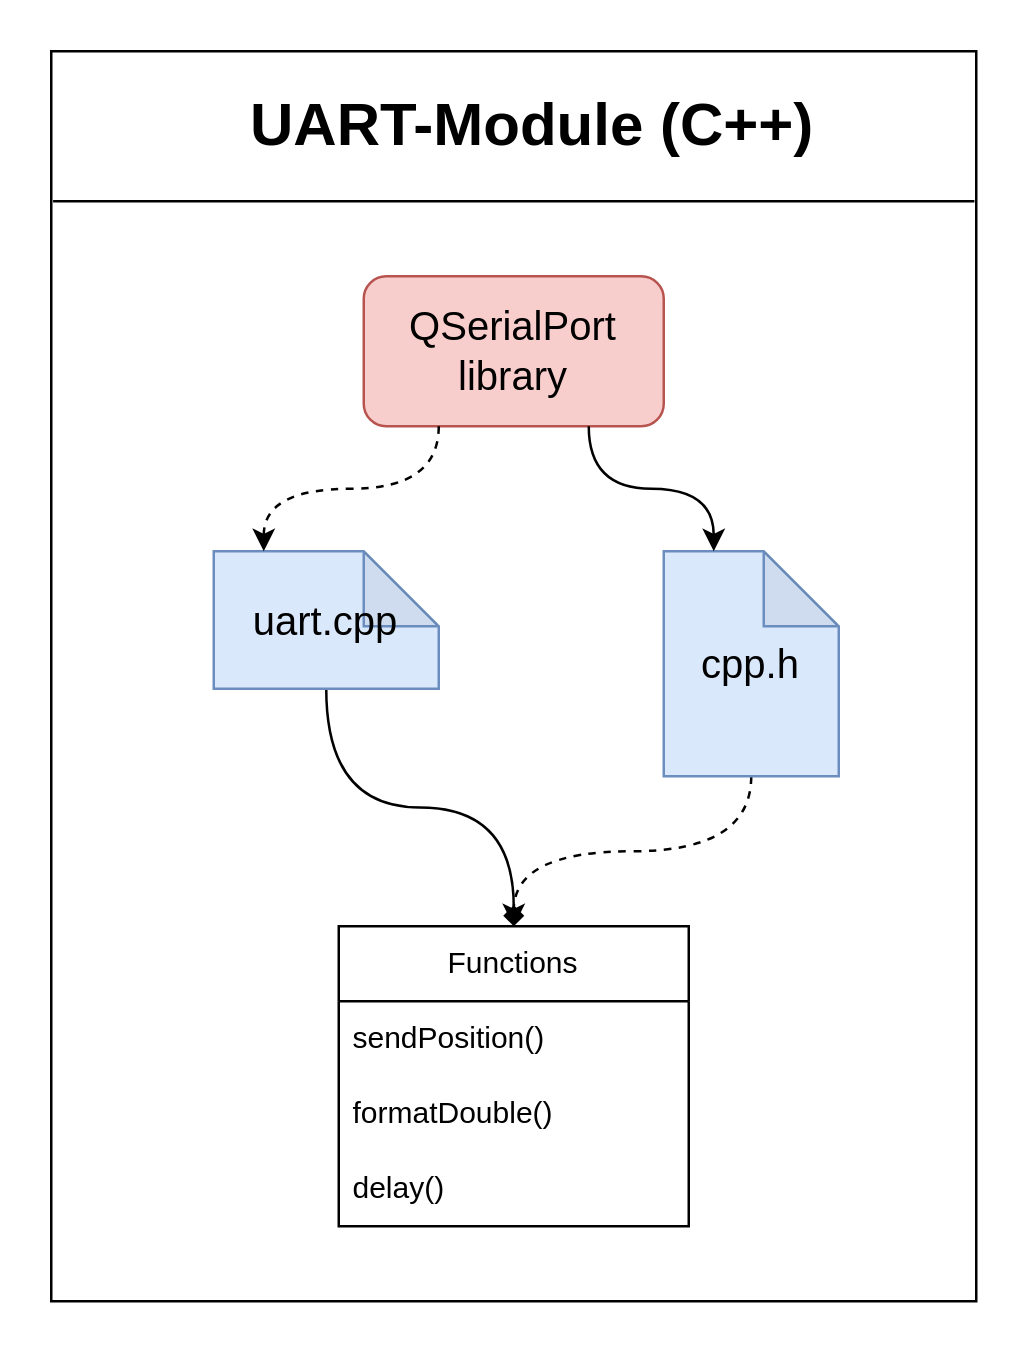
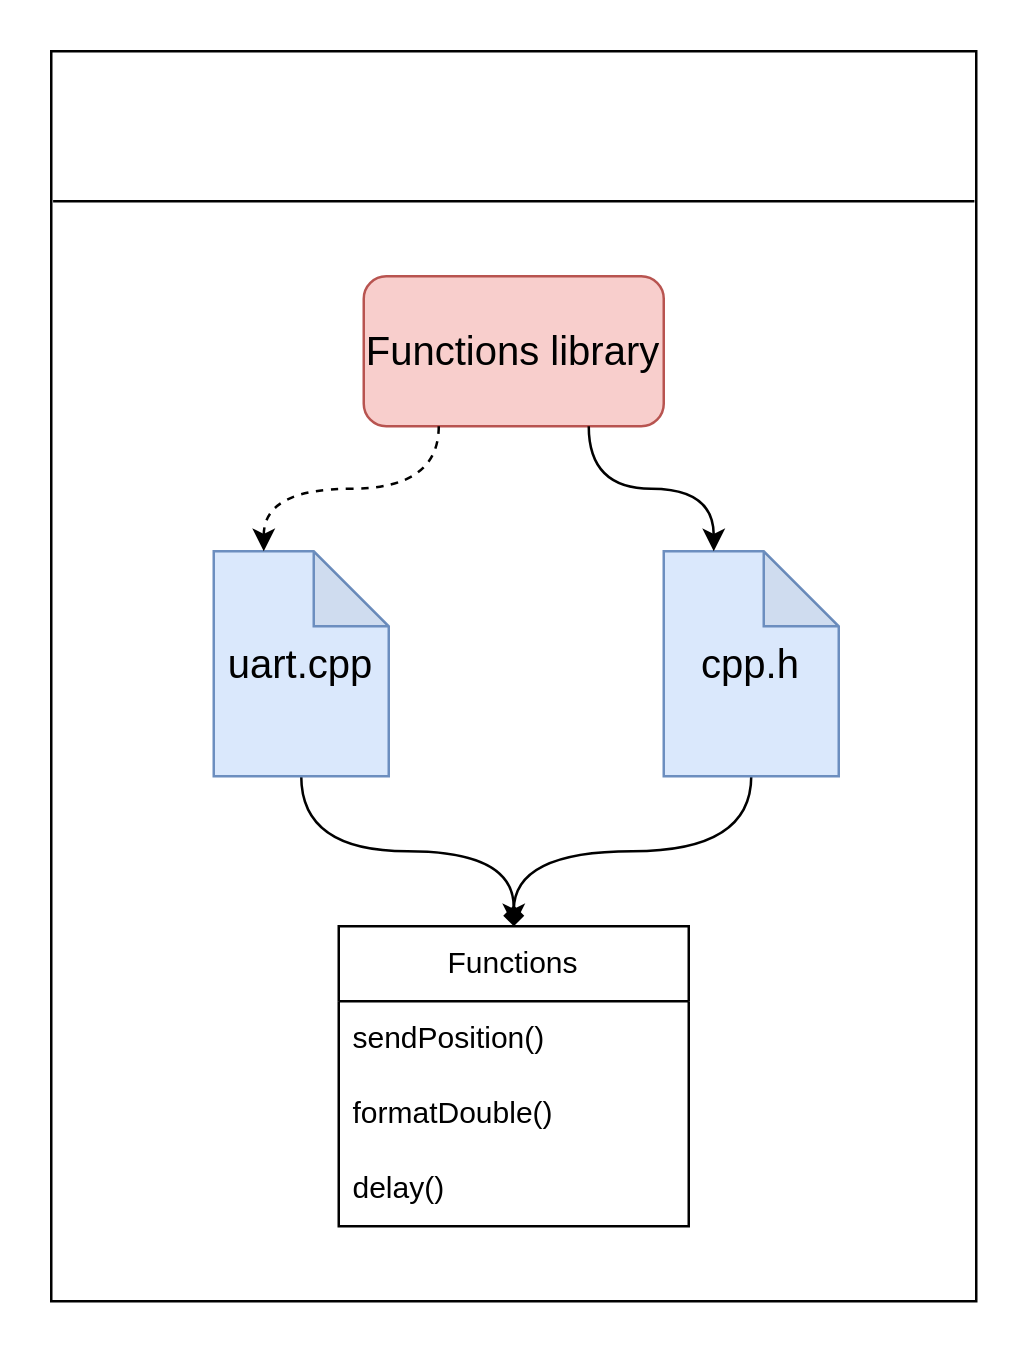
node "UART-Module (C++)": removed
node "QSerialPort library": label "QSerialPort library" -> "Functions library"
node "uart.cpp": size 225x138 -> 175x225
edge "cpp.h" -> "Functions": style dashed -> solid
